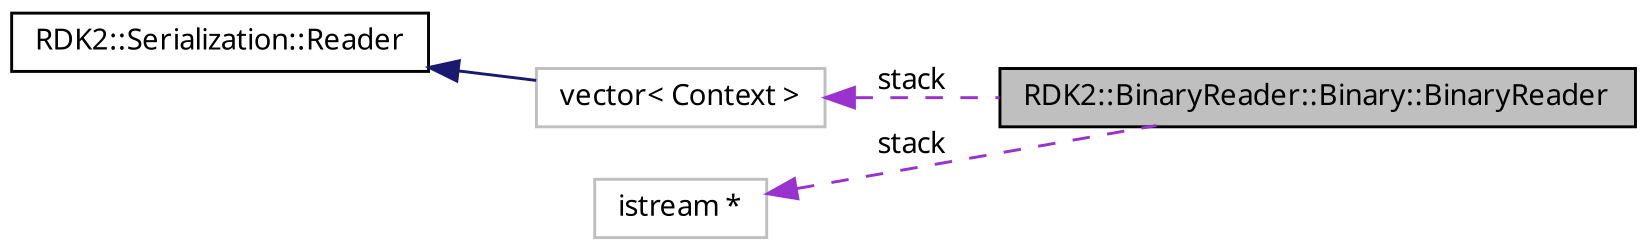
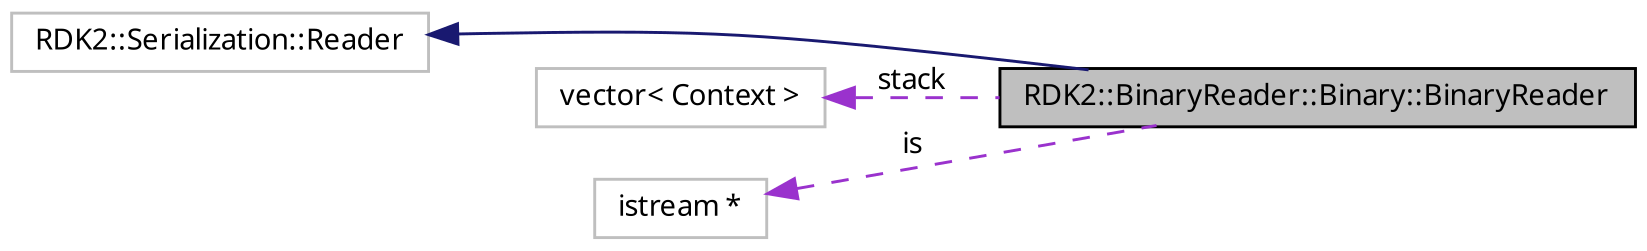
node "RDK2::Serialization::Reader": color black -> grey75
edge "vector< Context >" -> "RDK2::Serialization::Reader": now "RDK2::BinaryReader::Binary::BinaryReader" -> "RDK2::Serialization::Reader"
edge "RDK2::BinaryReader::Binary::BinaryReader" -> "istream *": label "stack" -> "is"
